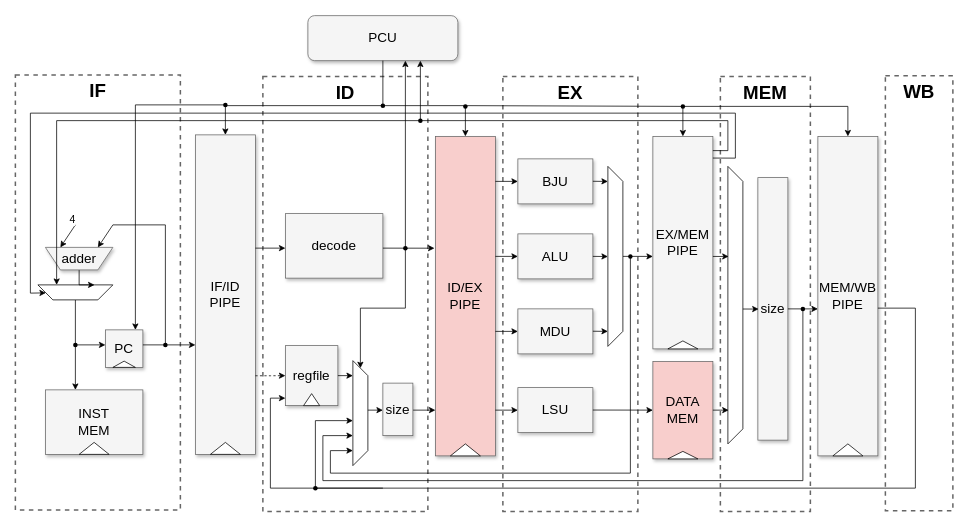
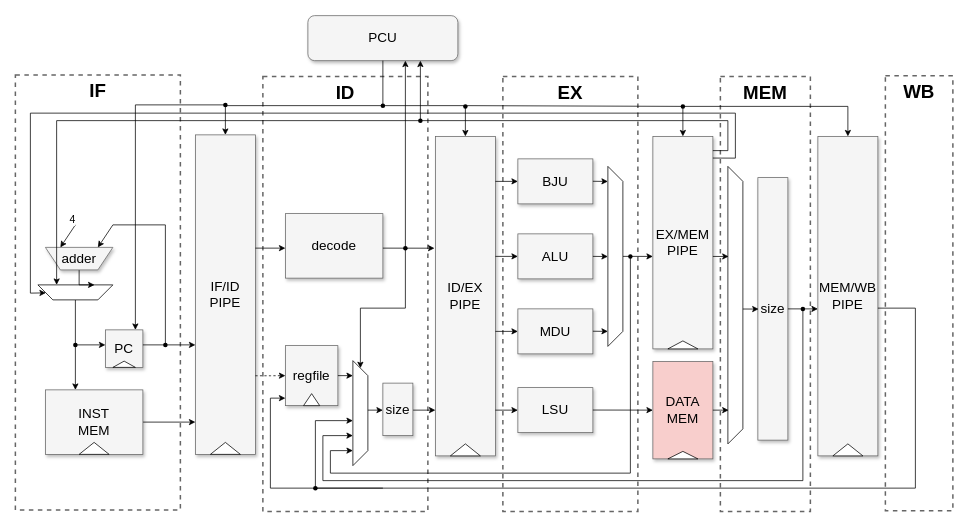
node "ID/EX PIPE": fillcolor #f8cecc -> #f5f5f5
edge "INST MEM" -> "IF/ID PIPE": added
